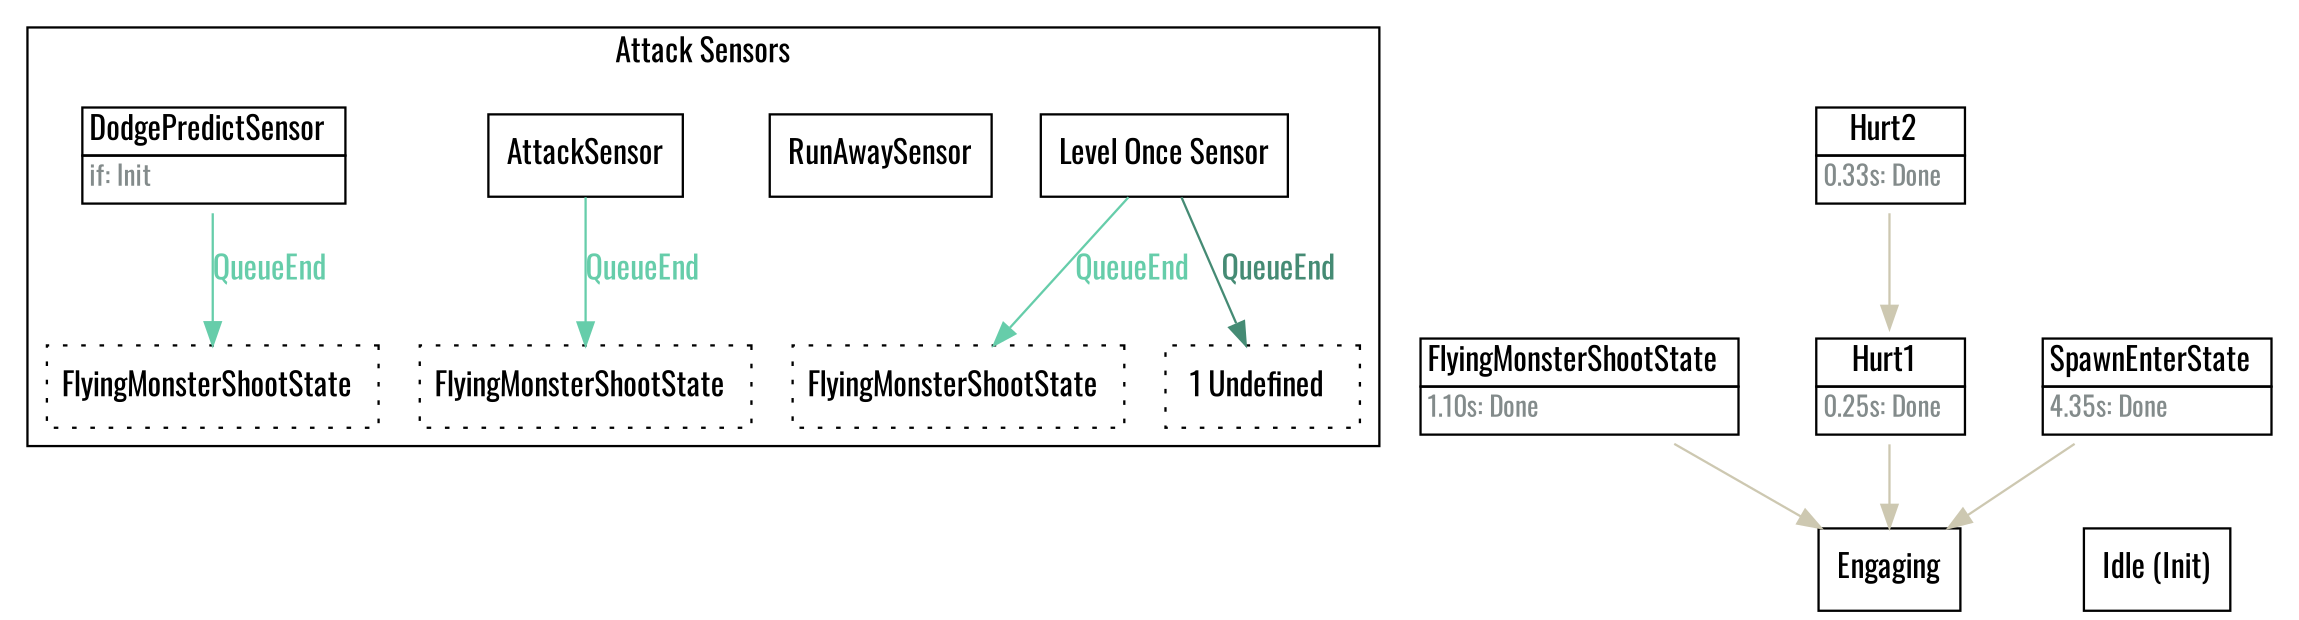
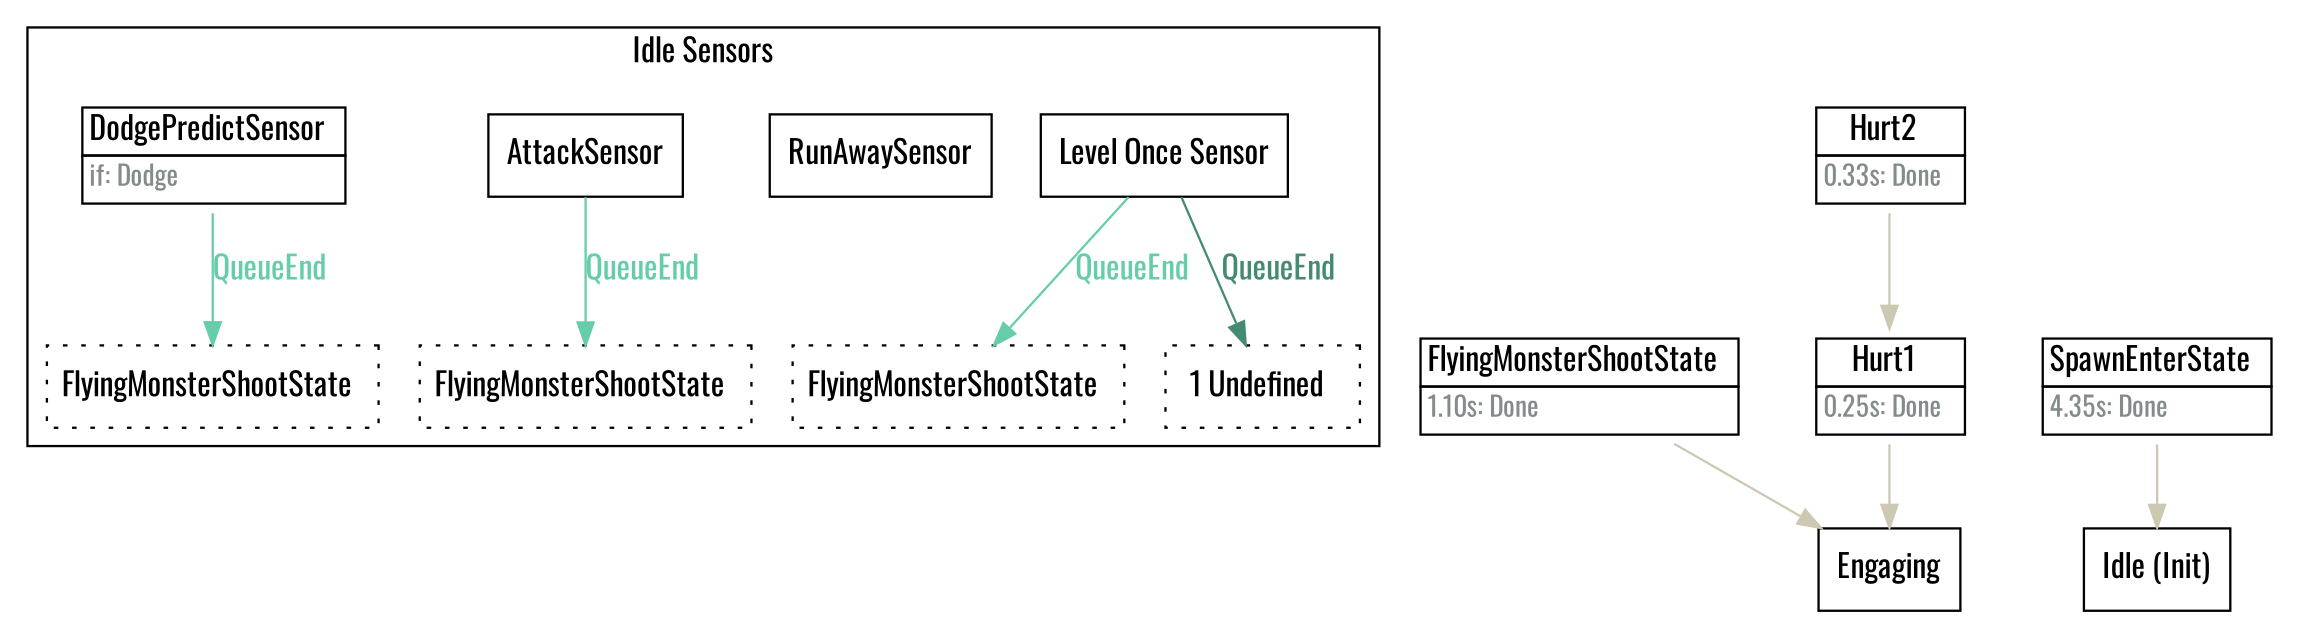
cluster "Attack Sensors": label "Attack Sensors" -> "Idle Sensors"
node "DodgePredictSensor": text "if: Init" -> "if: Dodge"
edge "SpawnEnterState" -> "Engaging": now "SpawnEnterState" -> "Idle (Init)"
